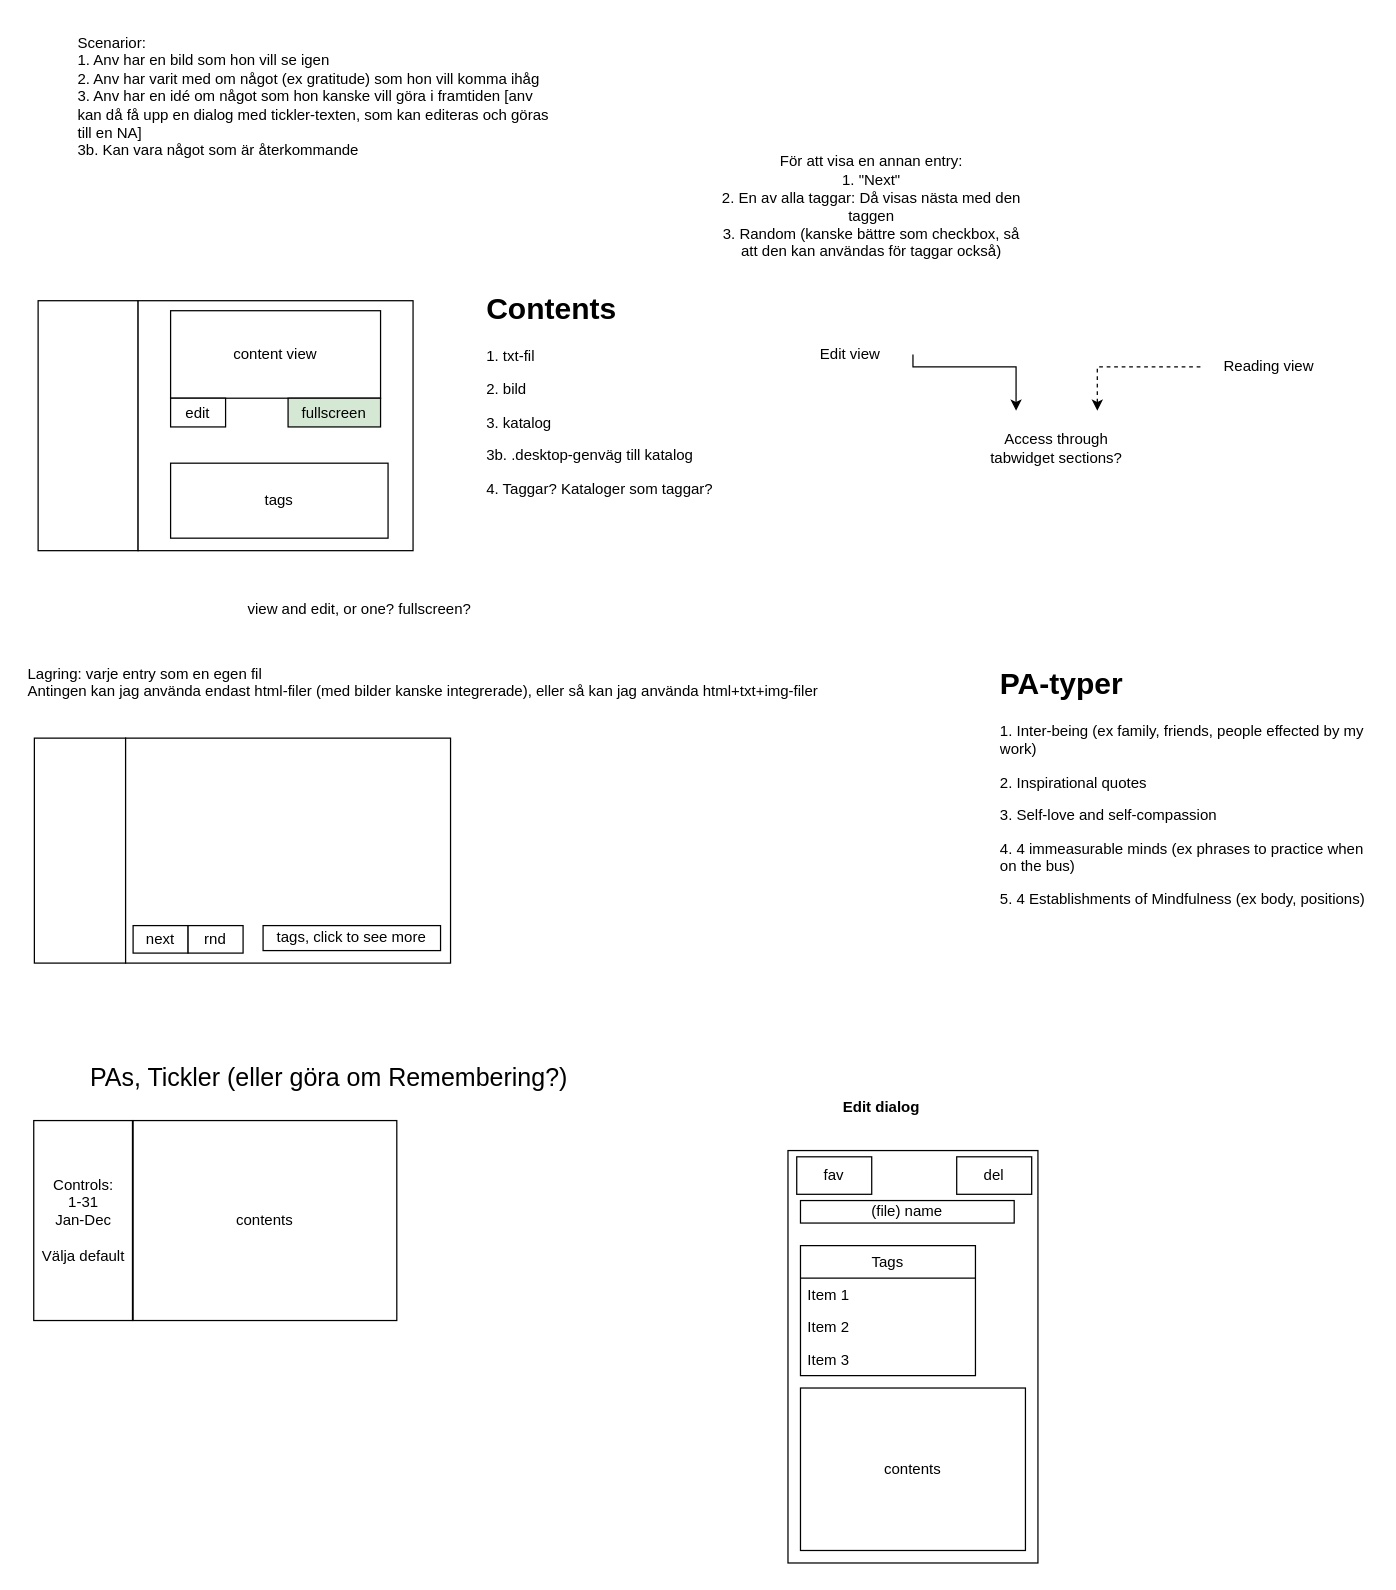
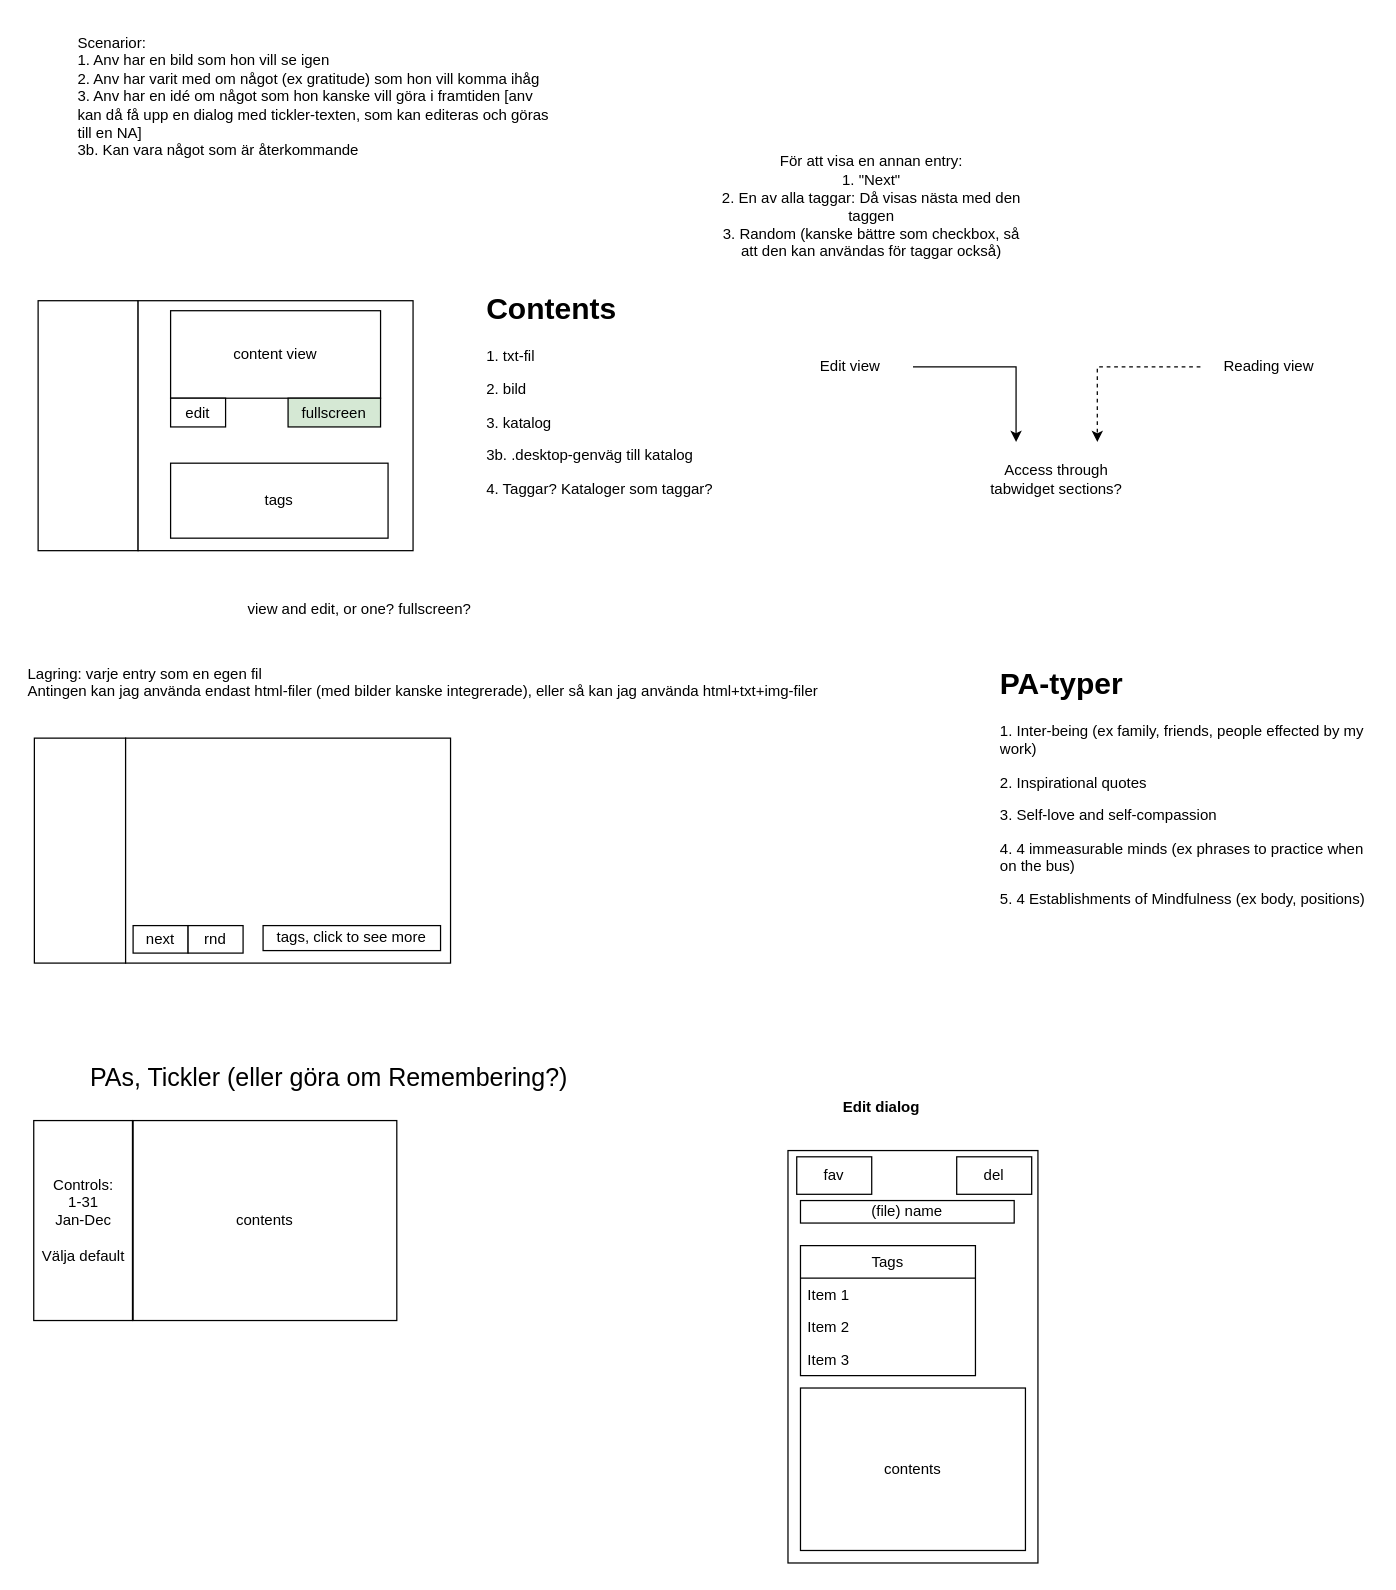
node "Edit view": moved (851, 354) -> (851, 367)
node "Access through tabwidget sections?": moved (1057, 448) -> (1057, 479)
